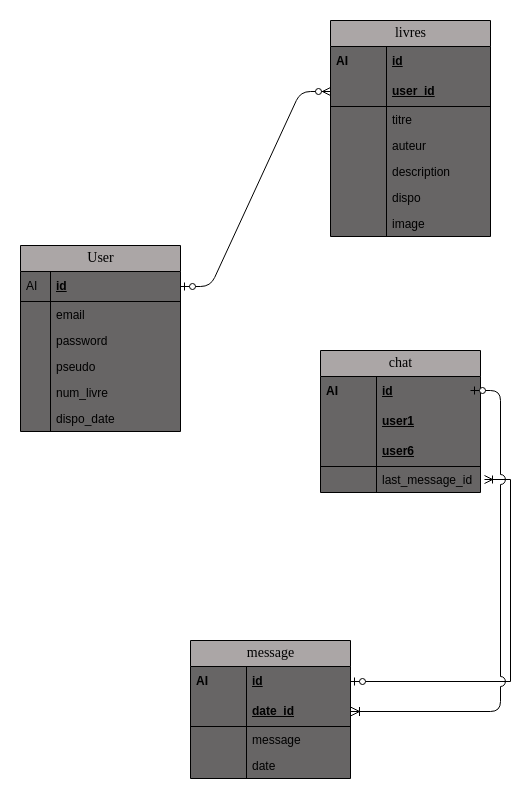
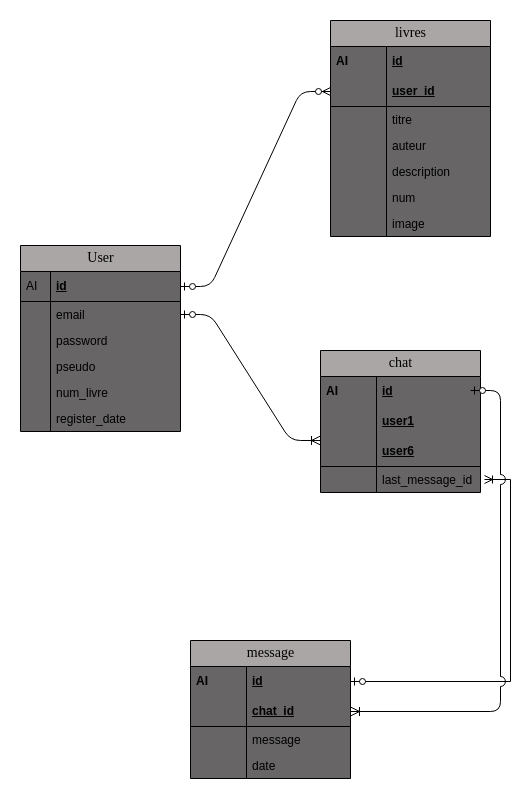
node "dispo": label "dispo" -> "num"
edge "email" -- "user6": added
node "dispo_date": label "dispo_date" -> "register_date"
node "date_id": label "date_id" -> "chat_id"
